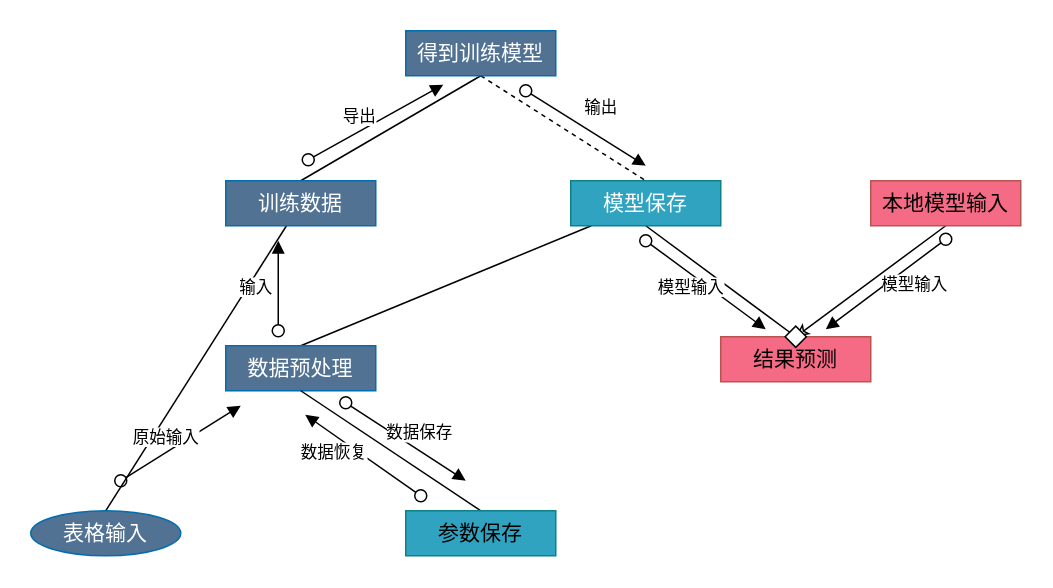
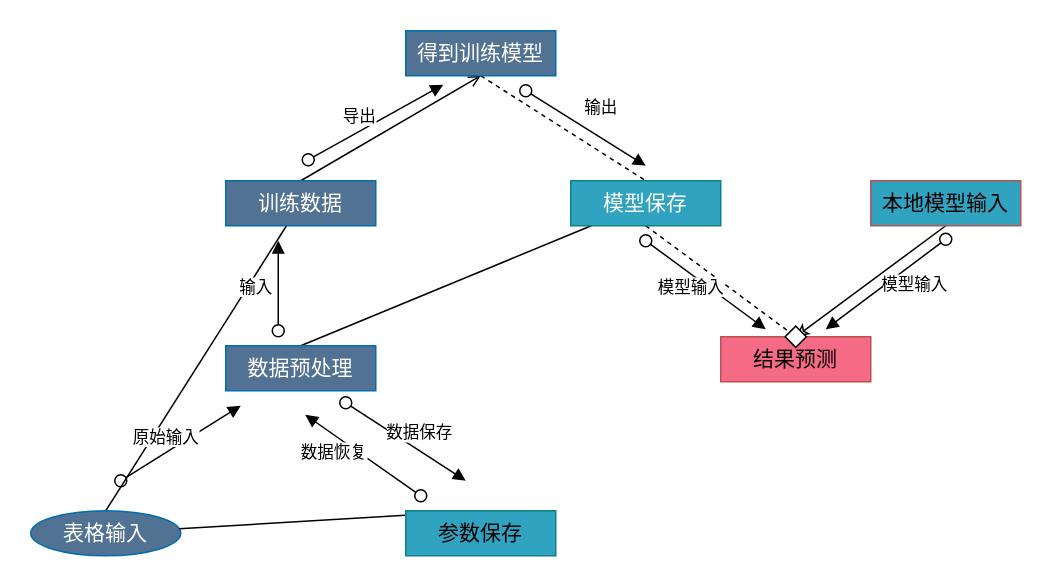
edge "得到训练模型" -- "训练数据": arrowhead none -> open
node "本地模型输入": fillcolor #f56a85 -> #30a3c0
edge "模型保存" -- "结果预测": style solid -> dashed
edge "数据预处理" -- "参数保存": now "表格输入" -- "参数保存"
